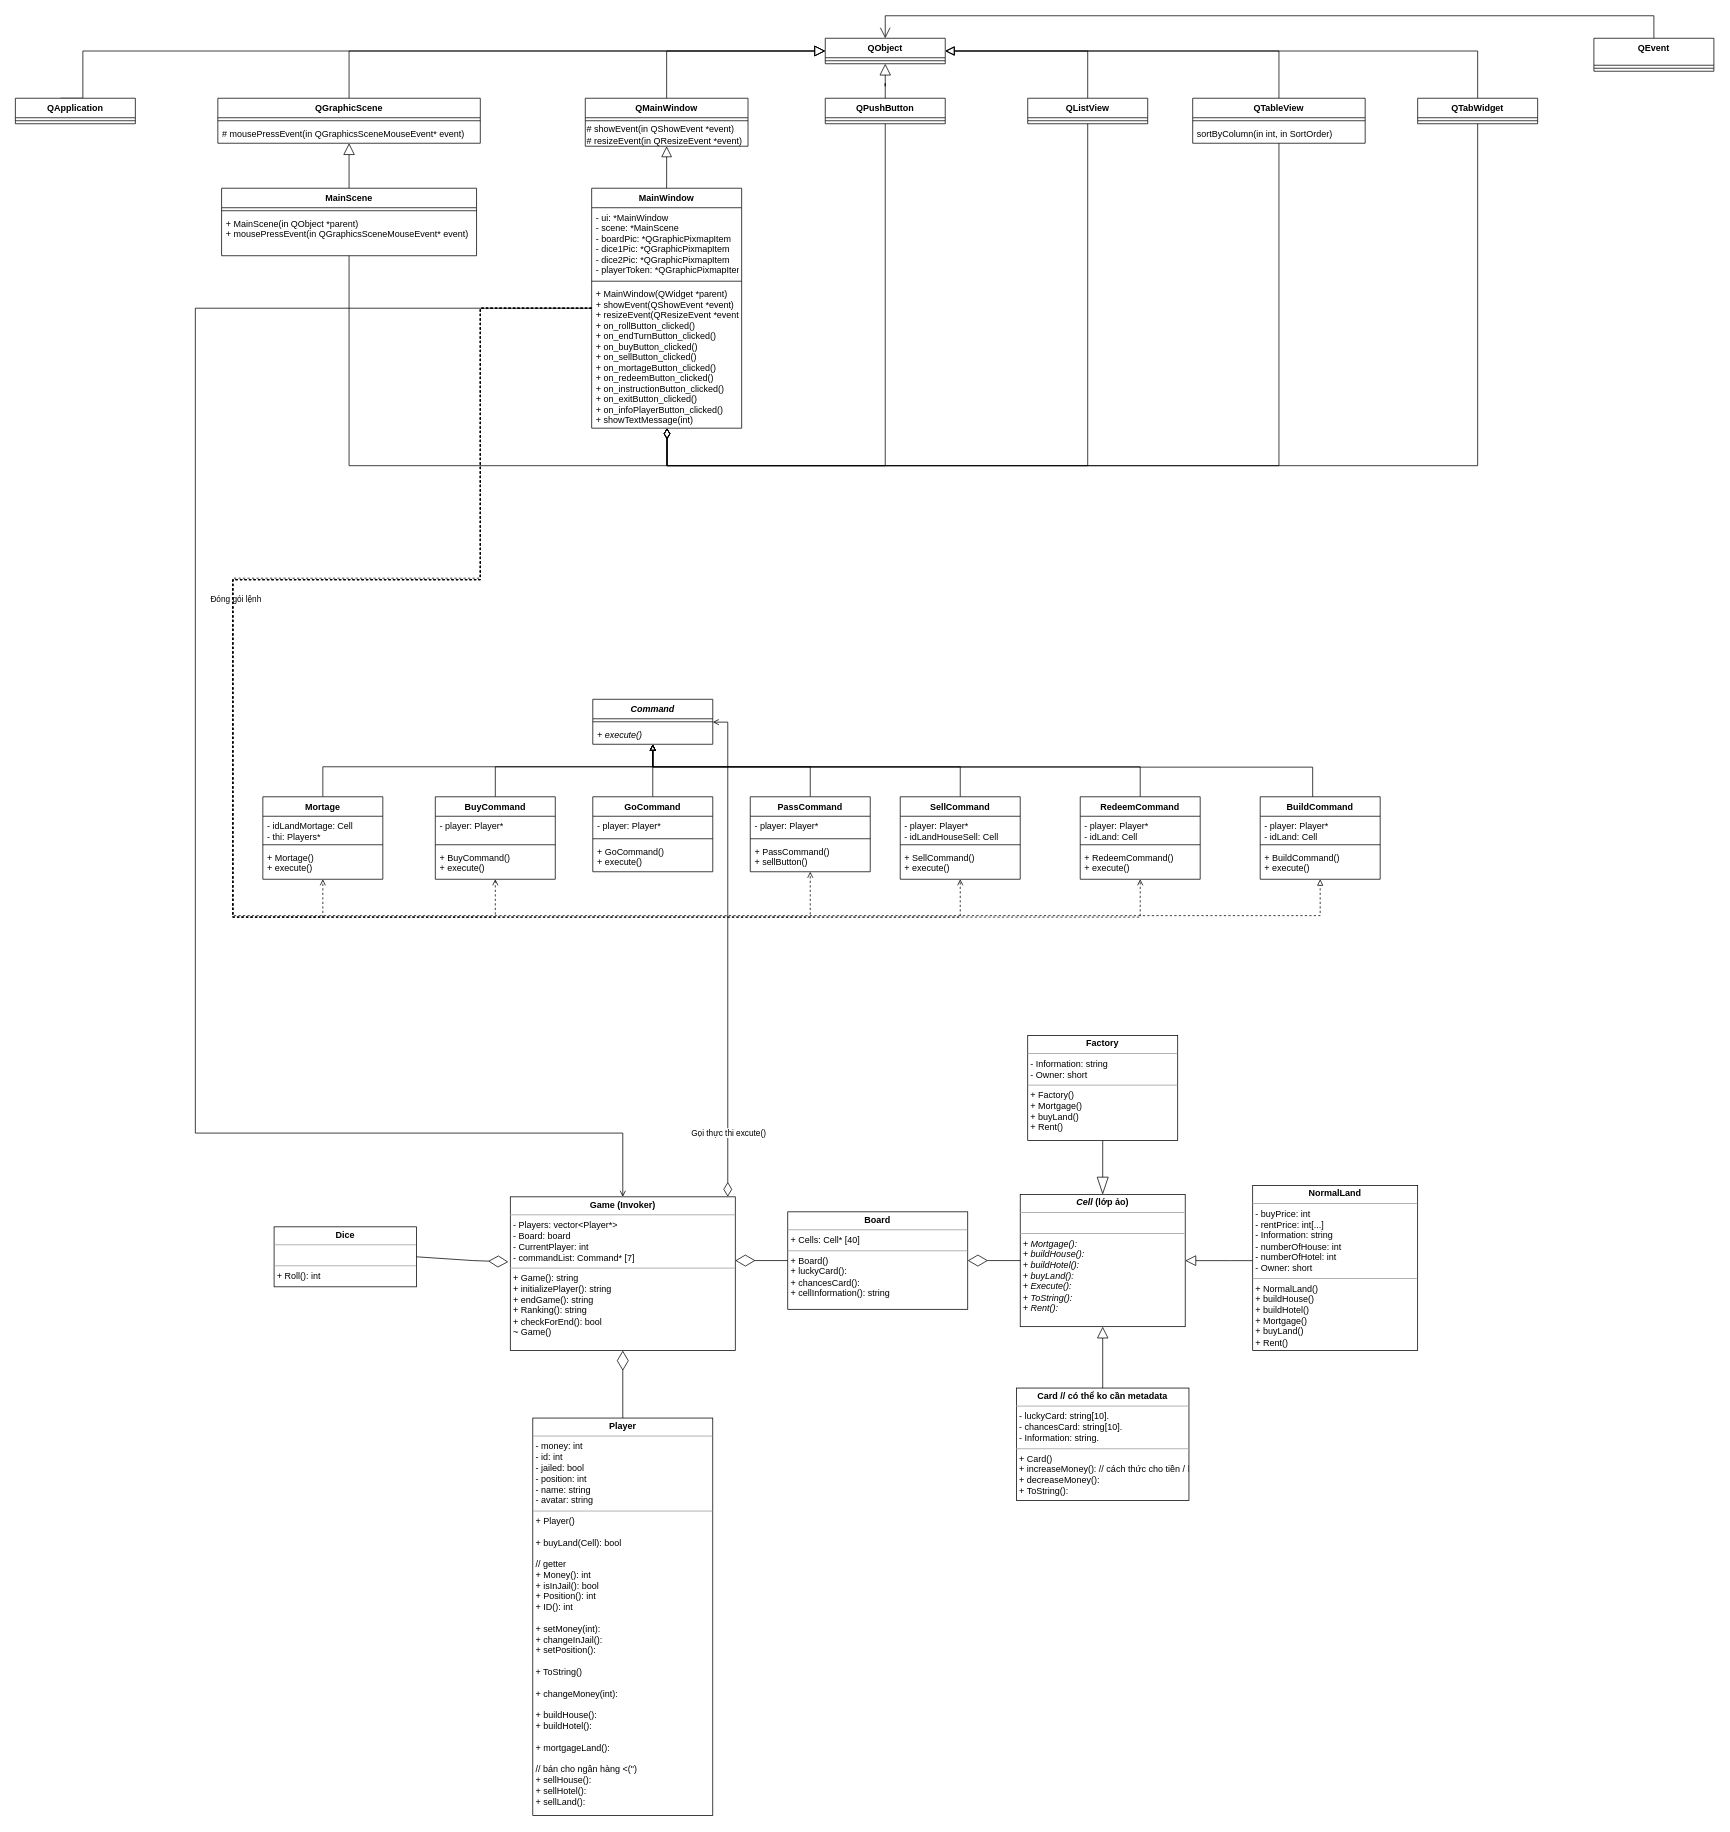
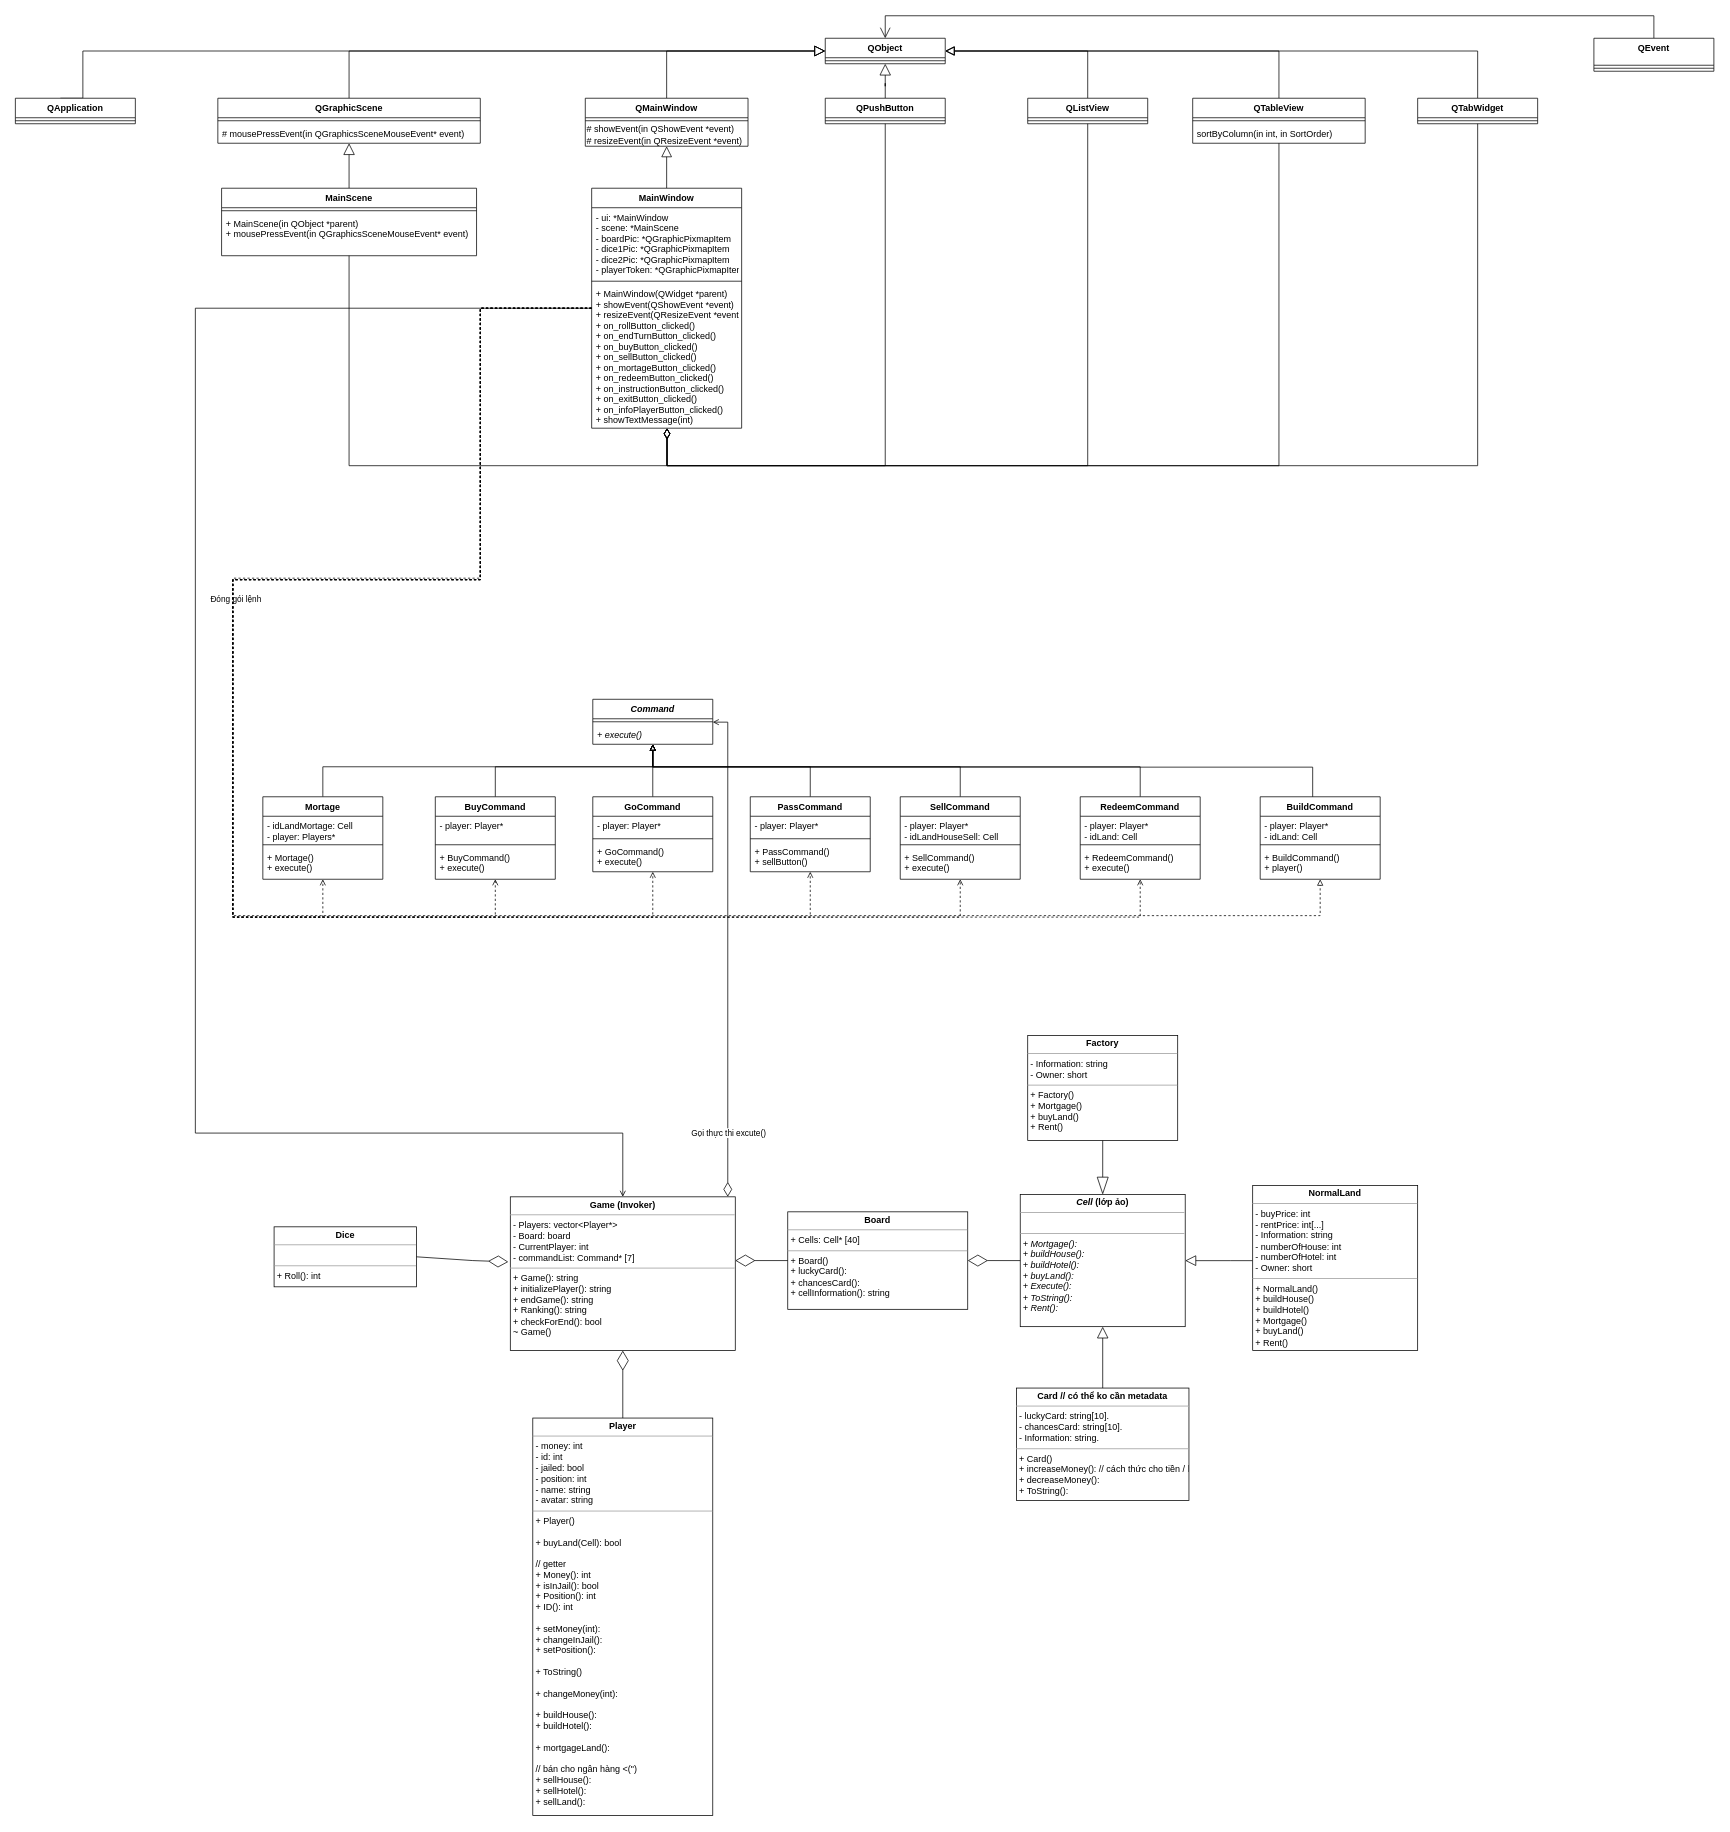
node "- idLandMortage: Cell - thi: Players*": label "- idLandMortage: Cell - thi: Players*" -> "- idLandMortage: Cell - player: Players*"
node "+ BuildCommand() + execute()": label "+ BuildCommand() + execute()" -> "+ BuildCommand() + player()"
edge "MainWindow" -> "GoCommand": added
